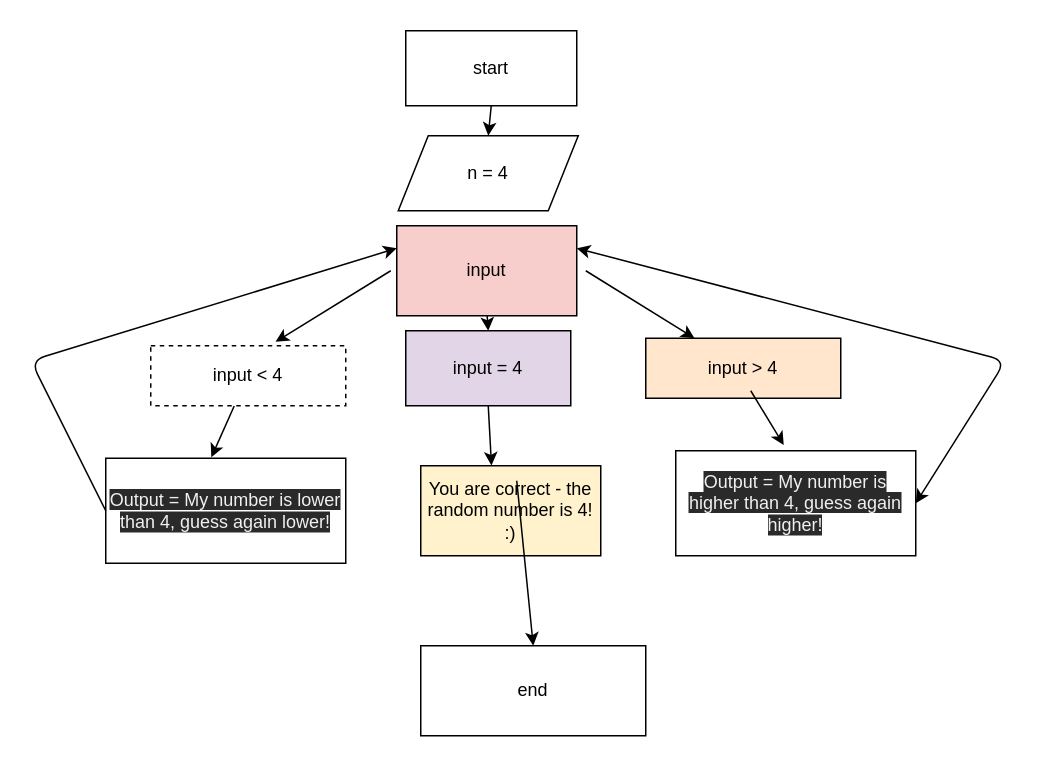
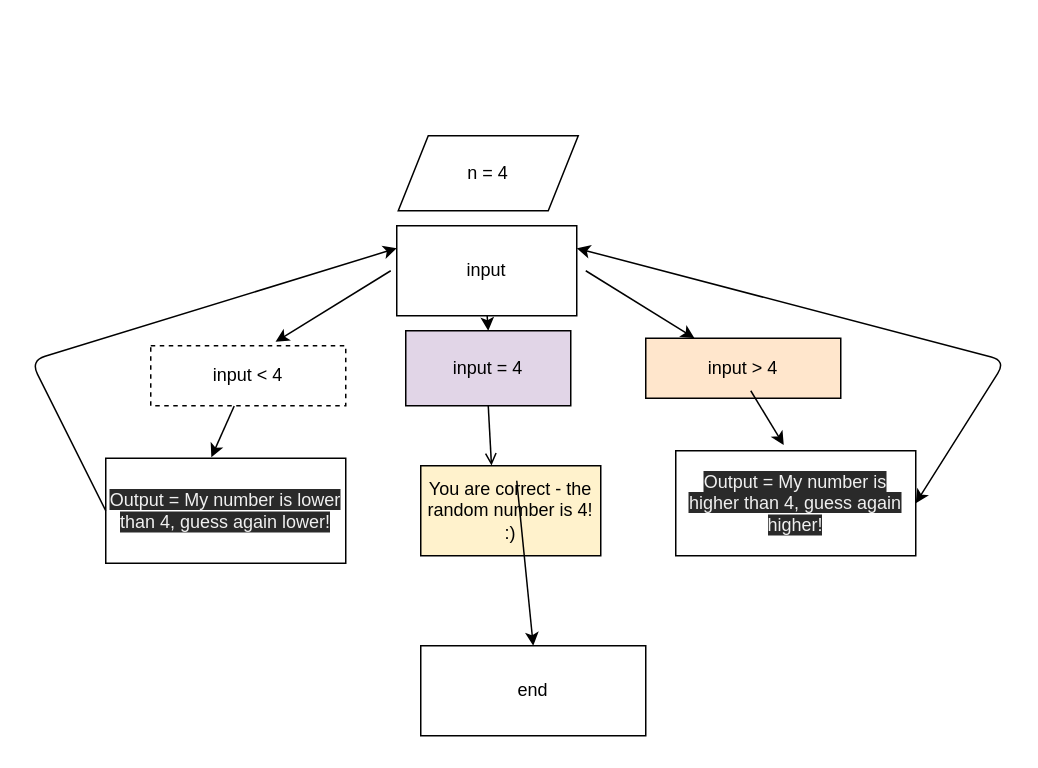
node "start": removed
edge "start" -> "n = 4": removed
node "input": fillcolor #f8cecc -> #ffffff
edge "input = 4" -> "You are correct - the random number is 4! :)": arrowhead classic -> open
